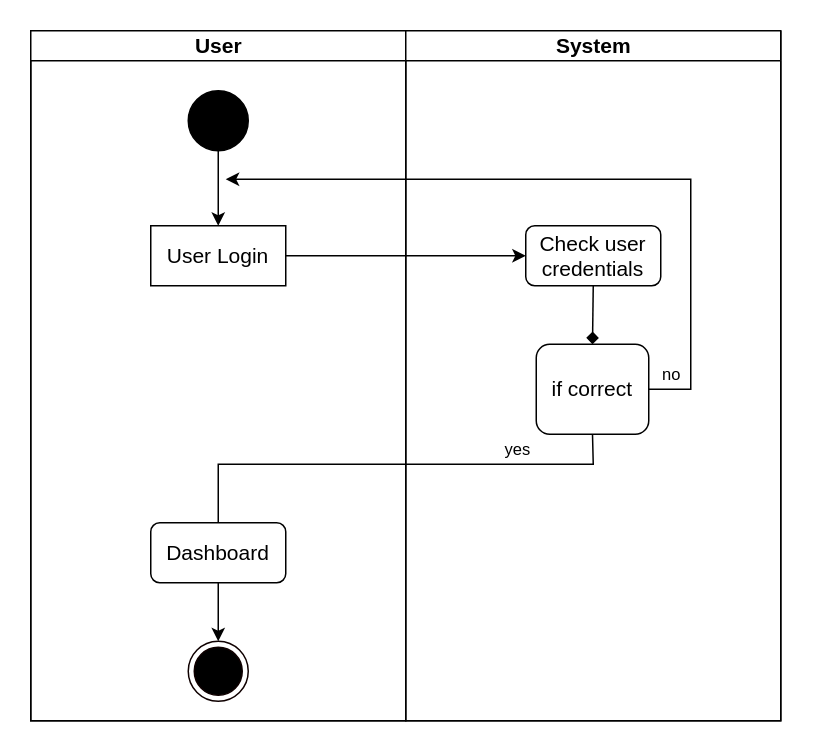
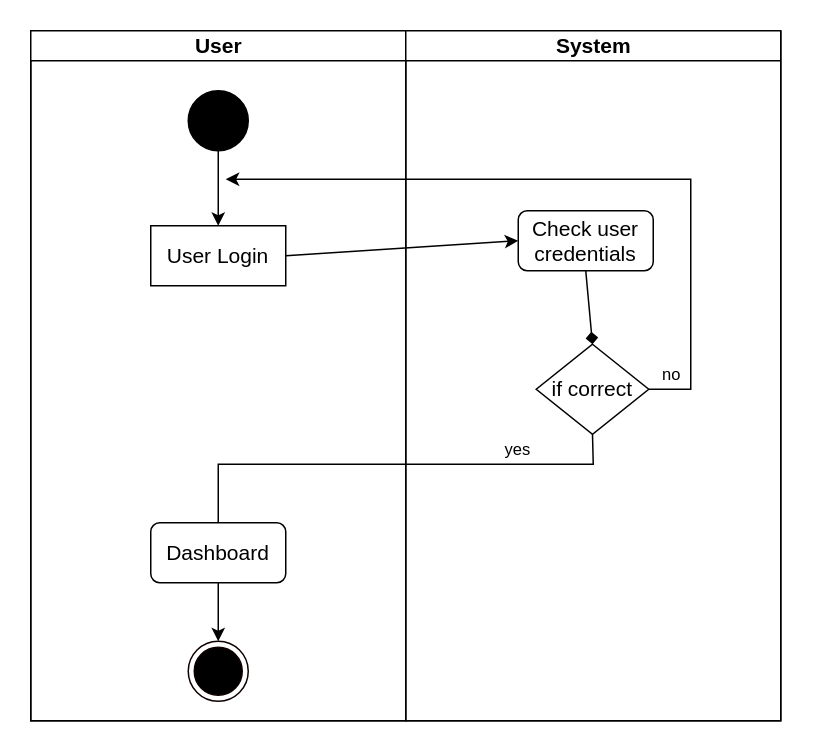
node "Check user credentials": moved (593, 256) -> (586, 241)
node "if correct": shape rounded rectangle -> diamond
